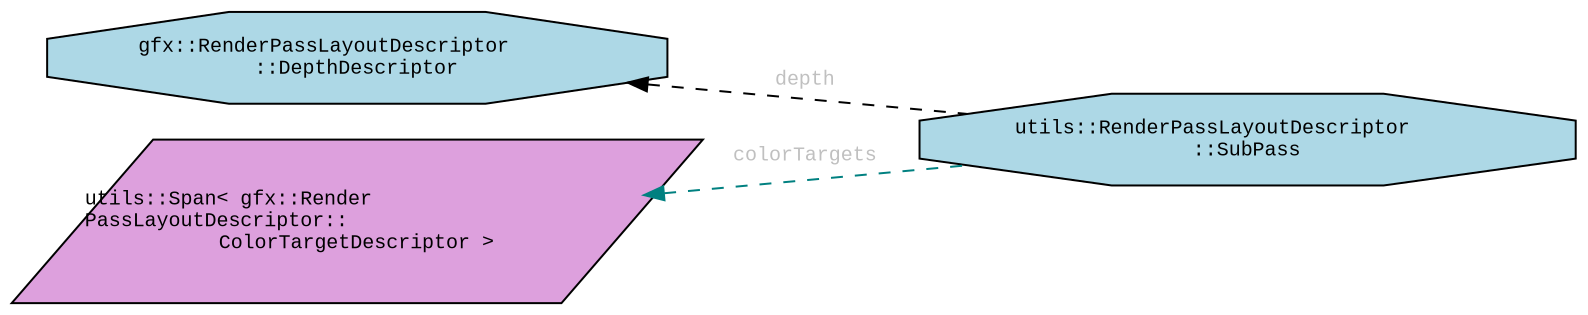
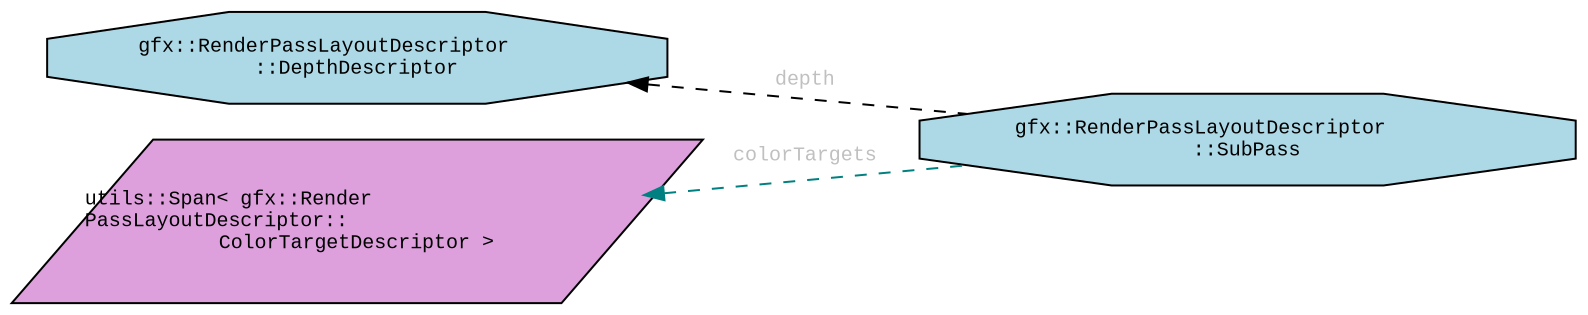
node "utils::RenderPassLayoutDescriptor ::SubPass": label "utils::RenderPassLayoutDescriptor ::SubPass" -> "gfx::RenderPassLayoutDescriptor ::SubPass"
